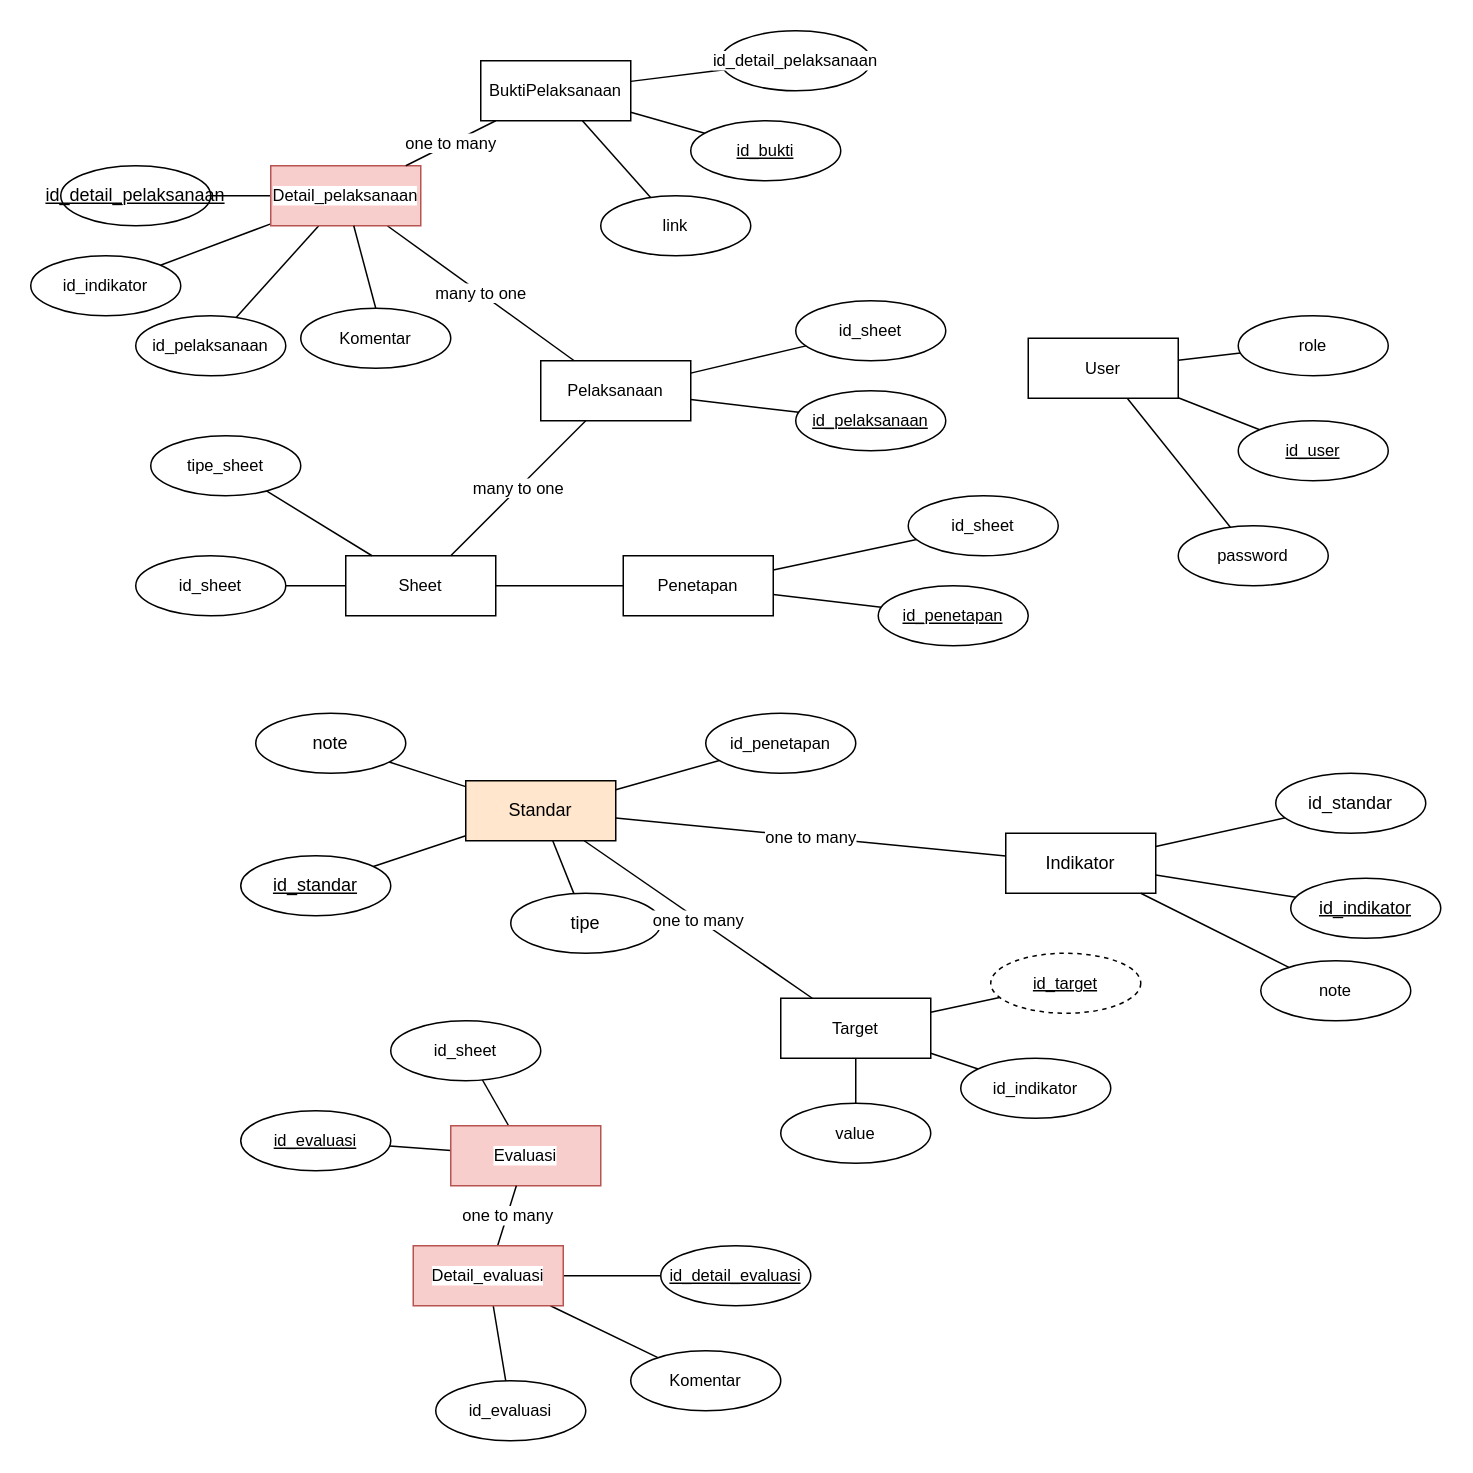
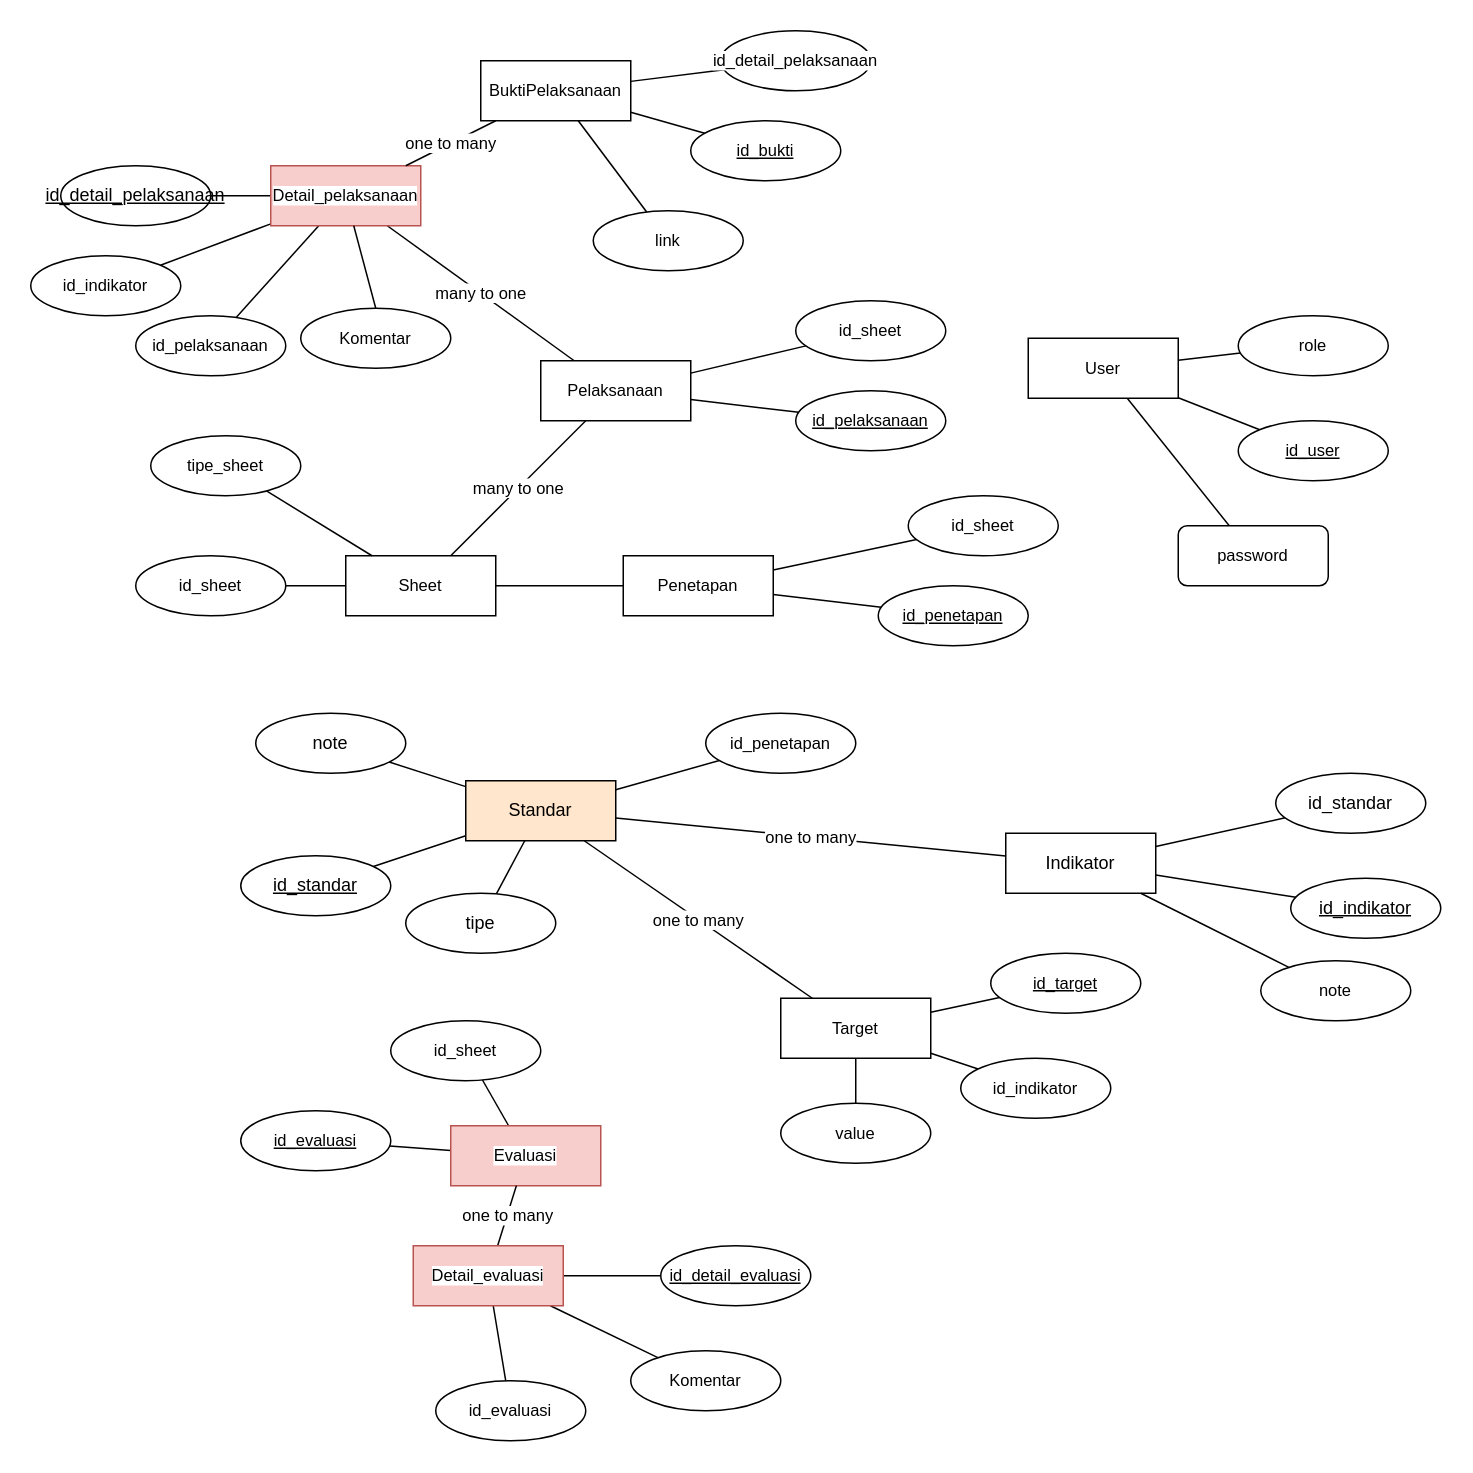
node "link": moved (676, 226) -> (668, 241)
node "password": shape ellipse -> rounded rectangle
node "tipe": moved (586, 923) -> (481, 923)
node "id_target": style dashed -> solid
